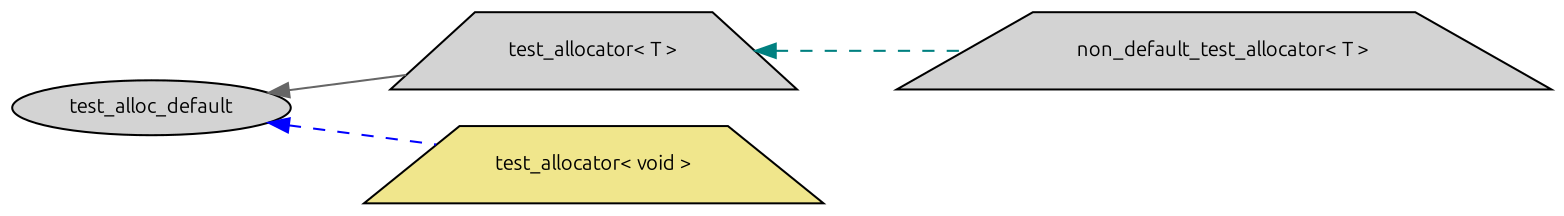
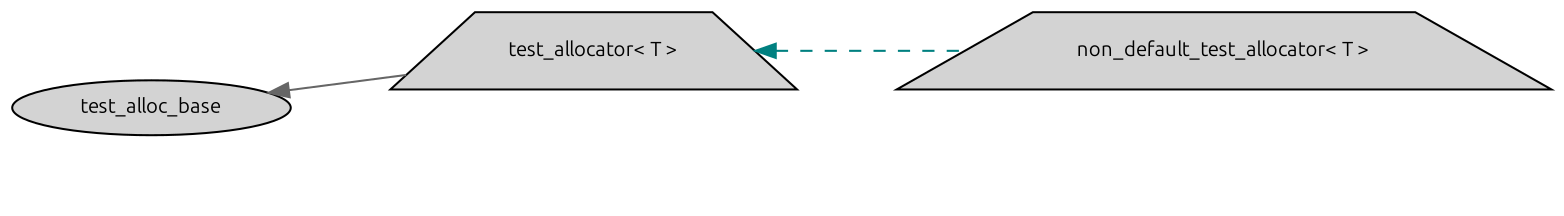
node "test_alloc_default": label "test_alloc_default" -> "test_alloc_base"
node "test_allocator< void >": removed
